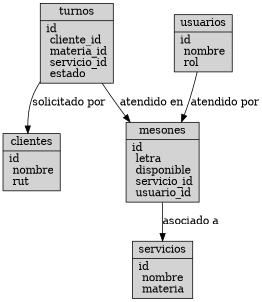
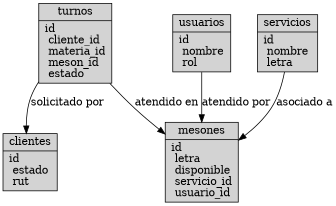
node "turnos": text "servicio_id" -> "meson_id"
node "clientes": text "nombre" -> "estado"
edge "mesones" -> "servicios": reversed
node "servicios": text "materia" -> "letra"
